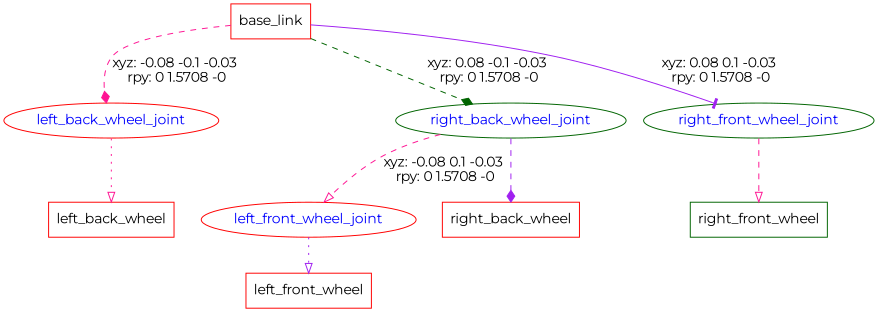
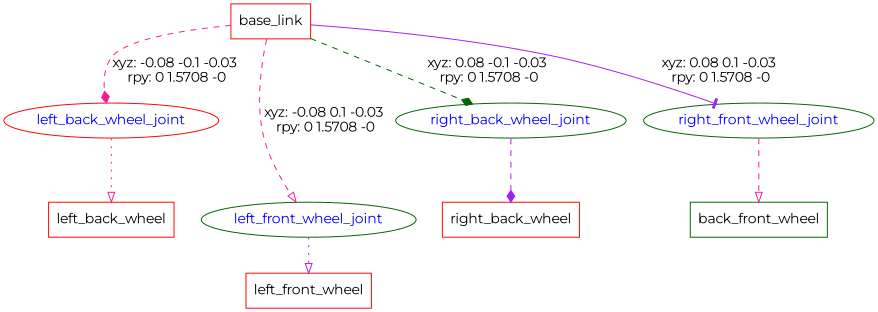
edge "right_back_wheel_joint" -> "left_front_wheel_joint": now "base_link" -> "left_front_wheel_joint"
node "left_front_wheel_joint": color red -> darkgreen
node "right_front_wheel": label "right_front_wheel" -> "back_front_wheel"
